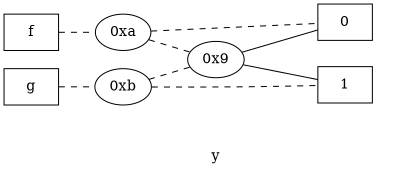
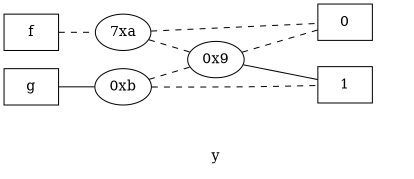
node "0xa": label "0xa" -> "7xa"
edge "0" -- "0x9": style solid -> dashed
edge "g" -- "0xb": style dashed -> solid
